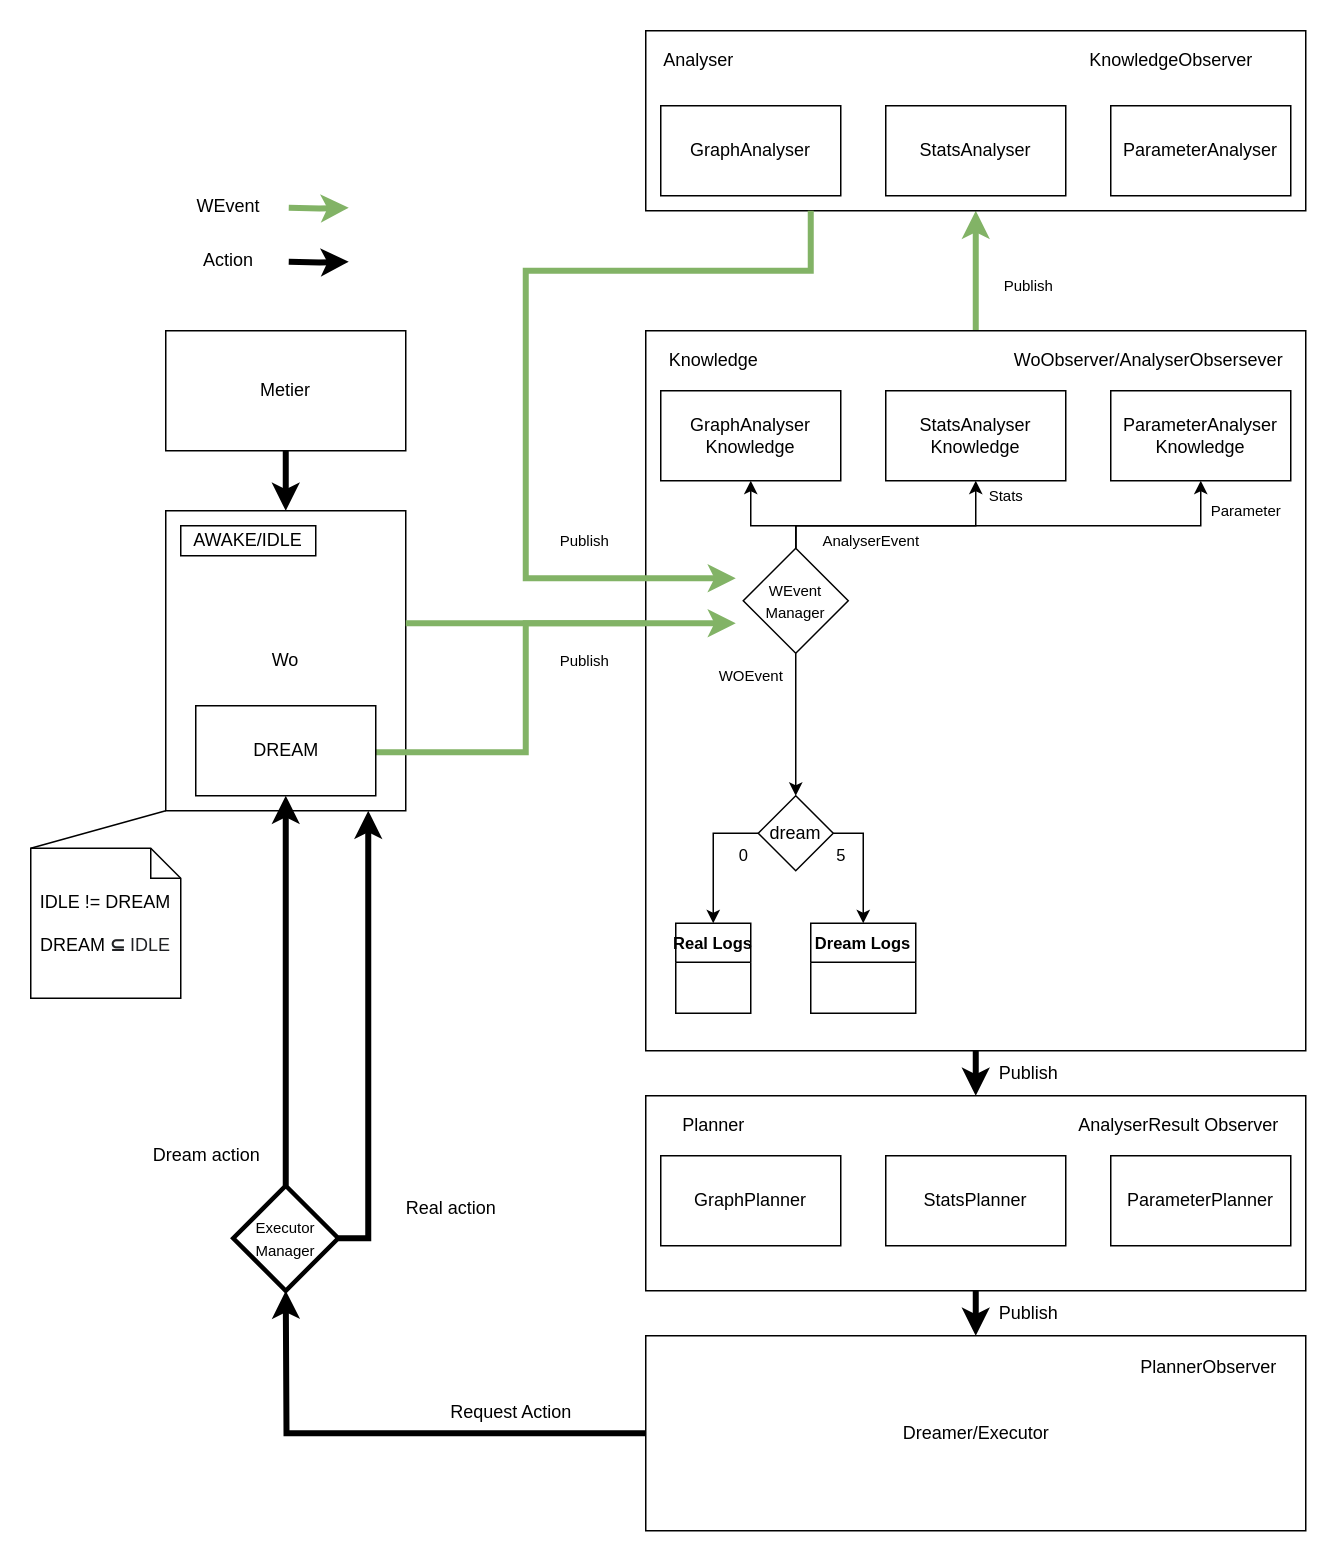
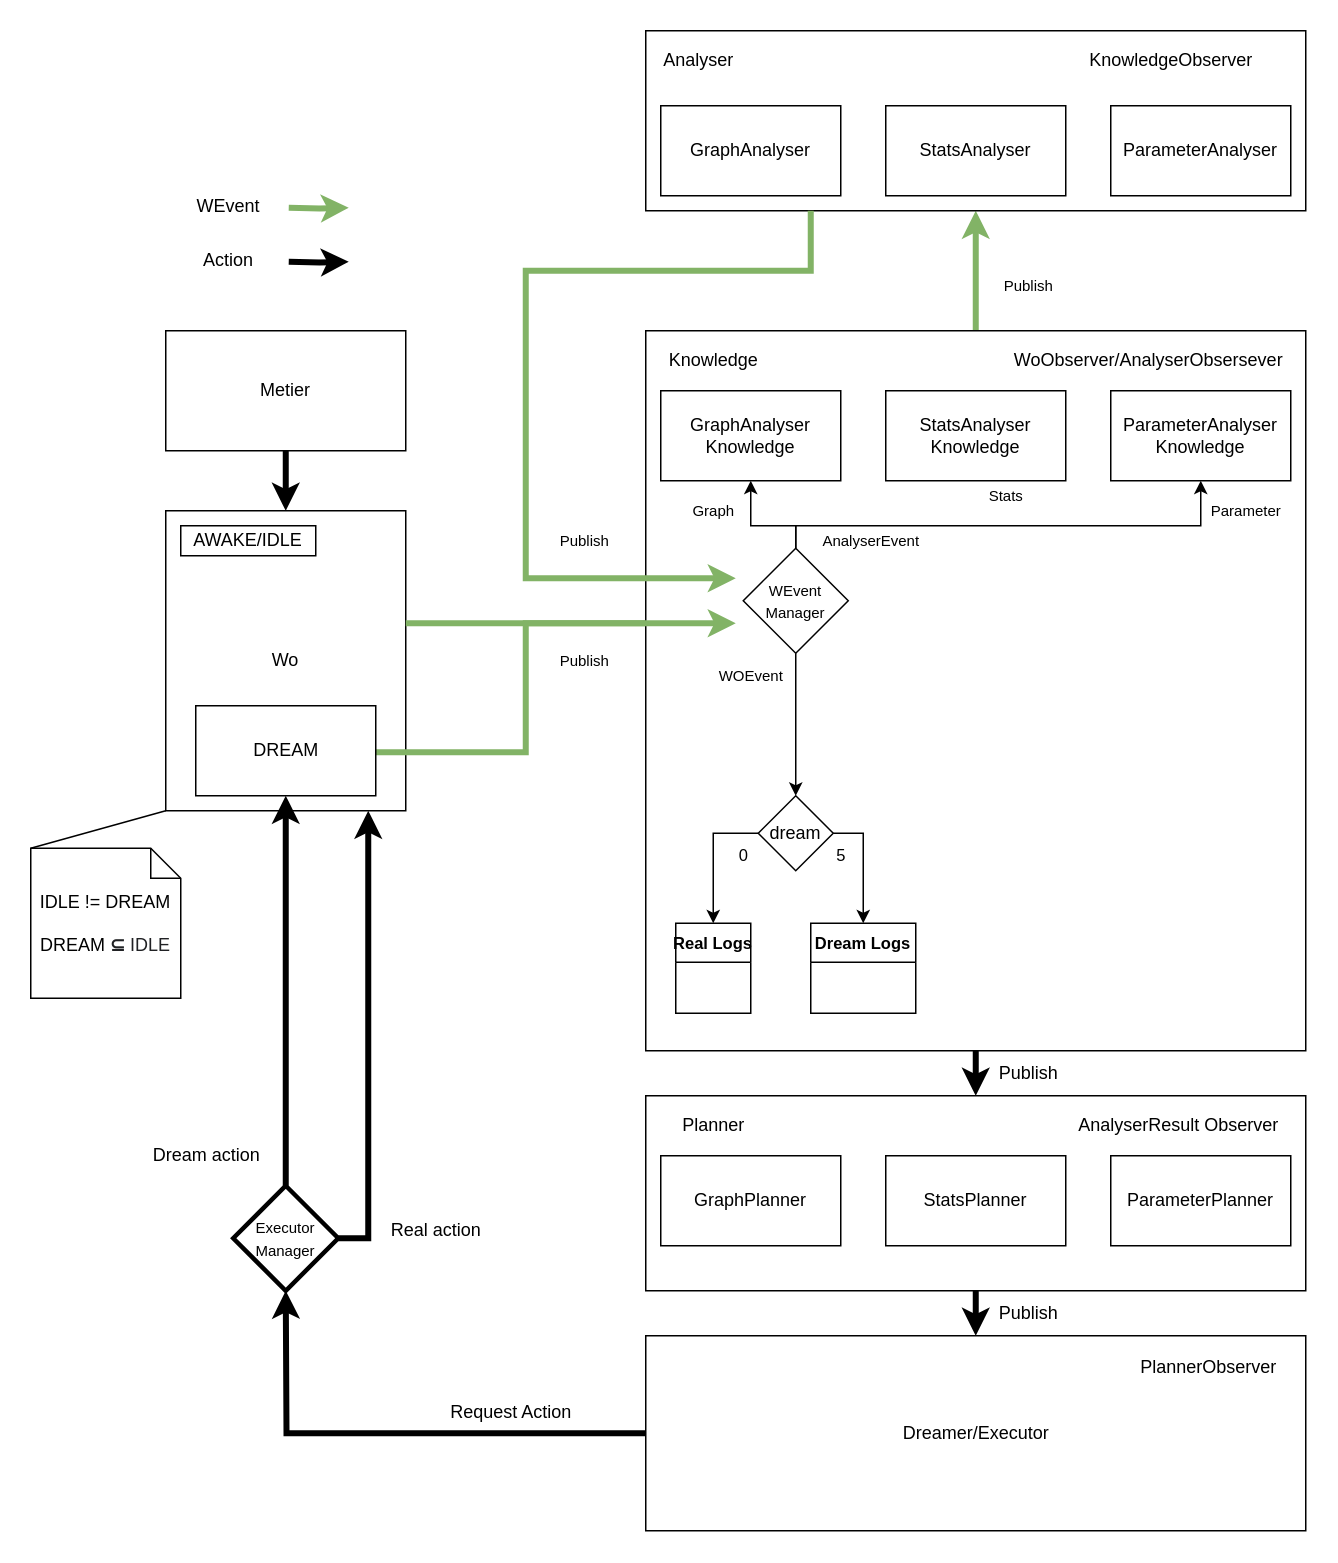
edge "WEvent Manager" -> "StatsAnalyser Knowledge": removed
node "Graph": added
node "Real action": moved (451, 1208) -> (436, 1231)
